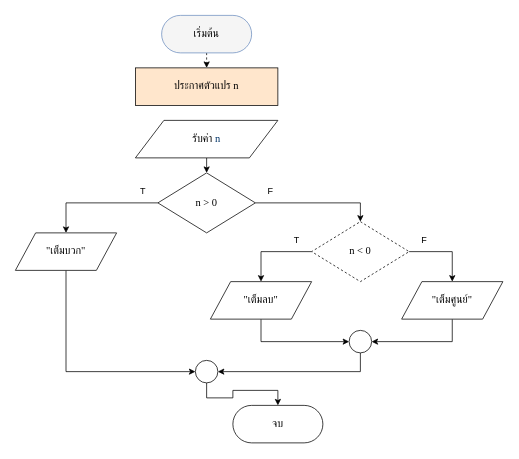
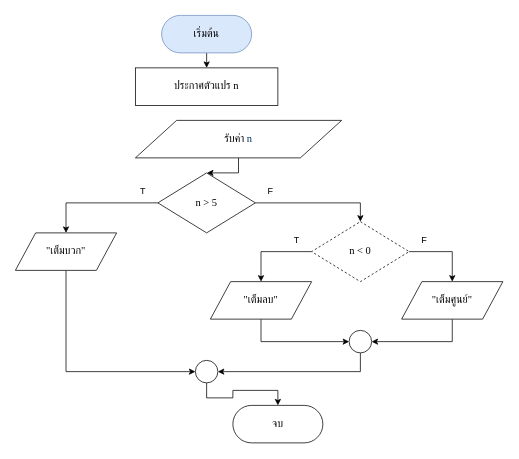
node "เริ่มต้น": fillcolor #f5f5f5 -> #dae8fc
edge "เริ่มต้น" -> "ประกาศตัวแปร n": style dashed -> solid
node "ประกาศตัวแปร n": fillcolor #ffe6cc -> #ffffff
node "รับค่า n": size 143x38 -> 206x38
node "n > 0": label "n > 0" -> "n > 5"
